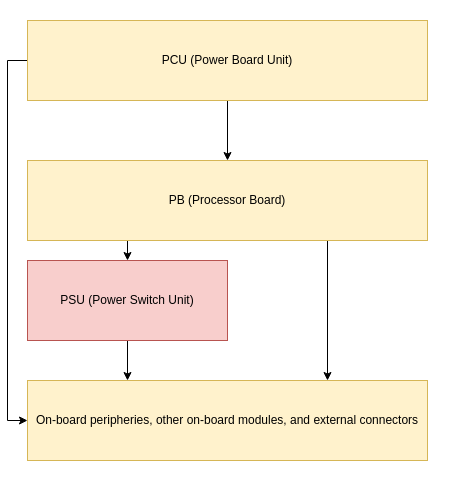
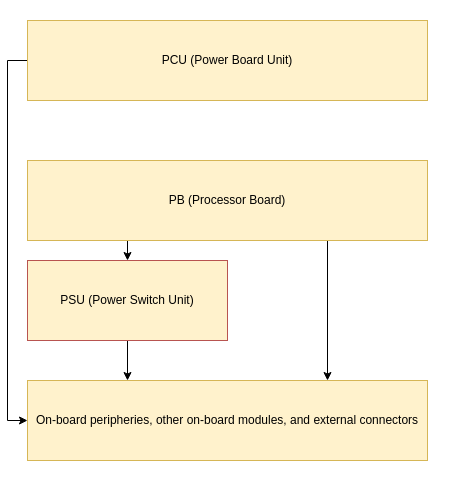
edge "PCU (Power Board Unit)" -> "PB (Processor Board)": removed
node "PSU (Power Switch Unit)": fillcolor #f8cecc -> #fff2cc
